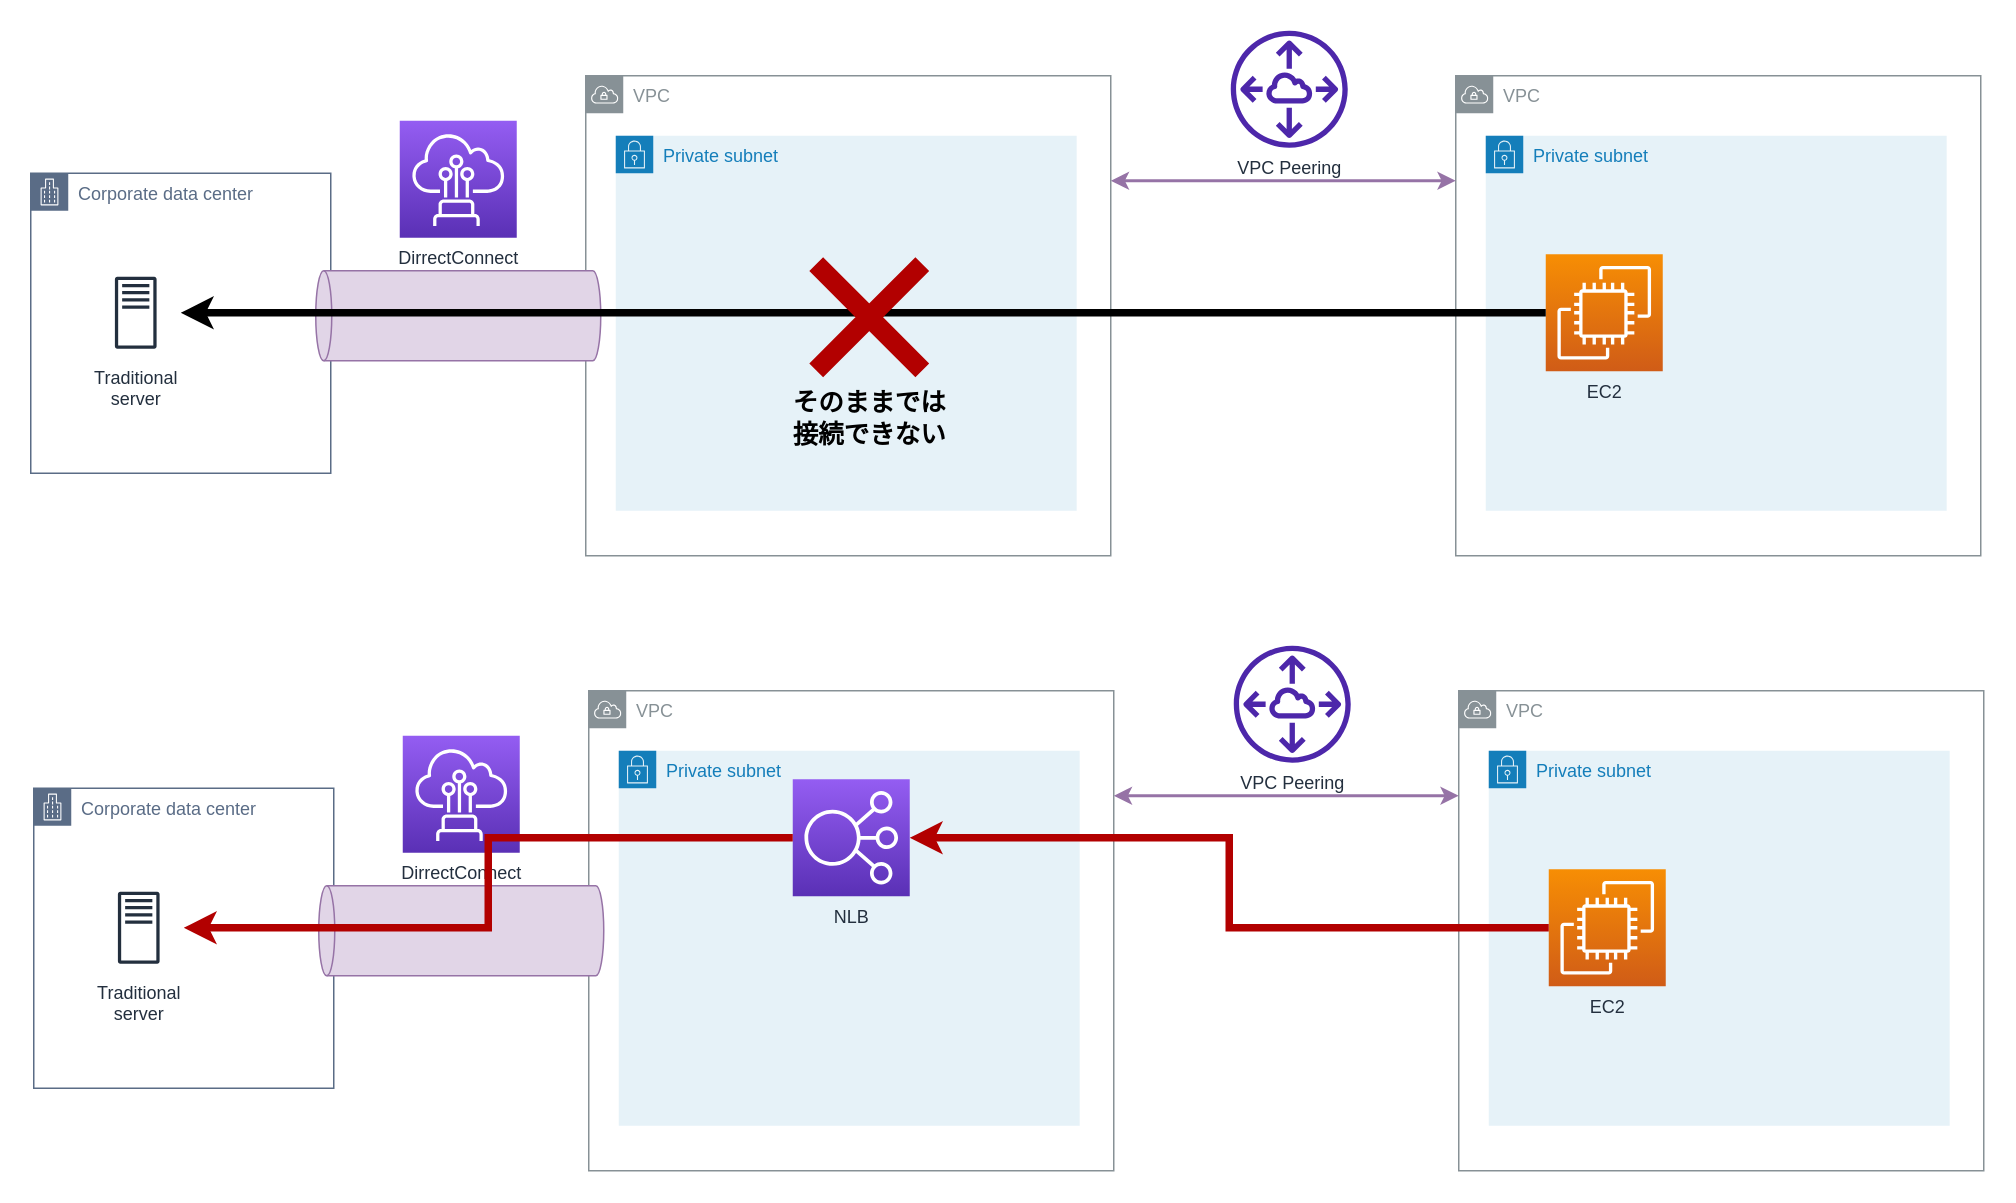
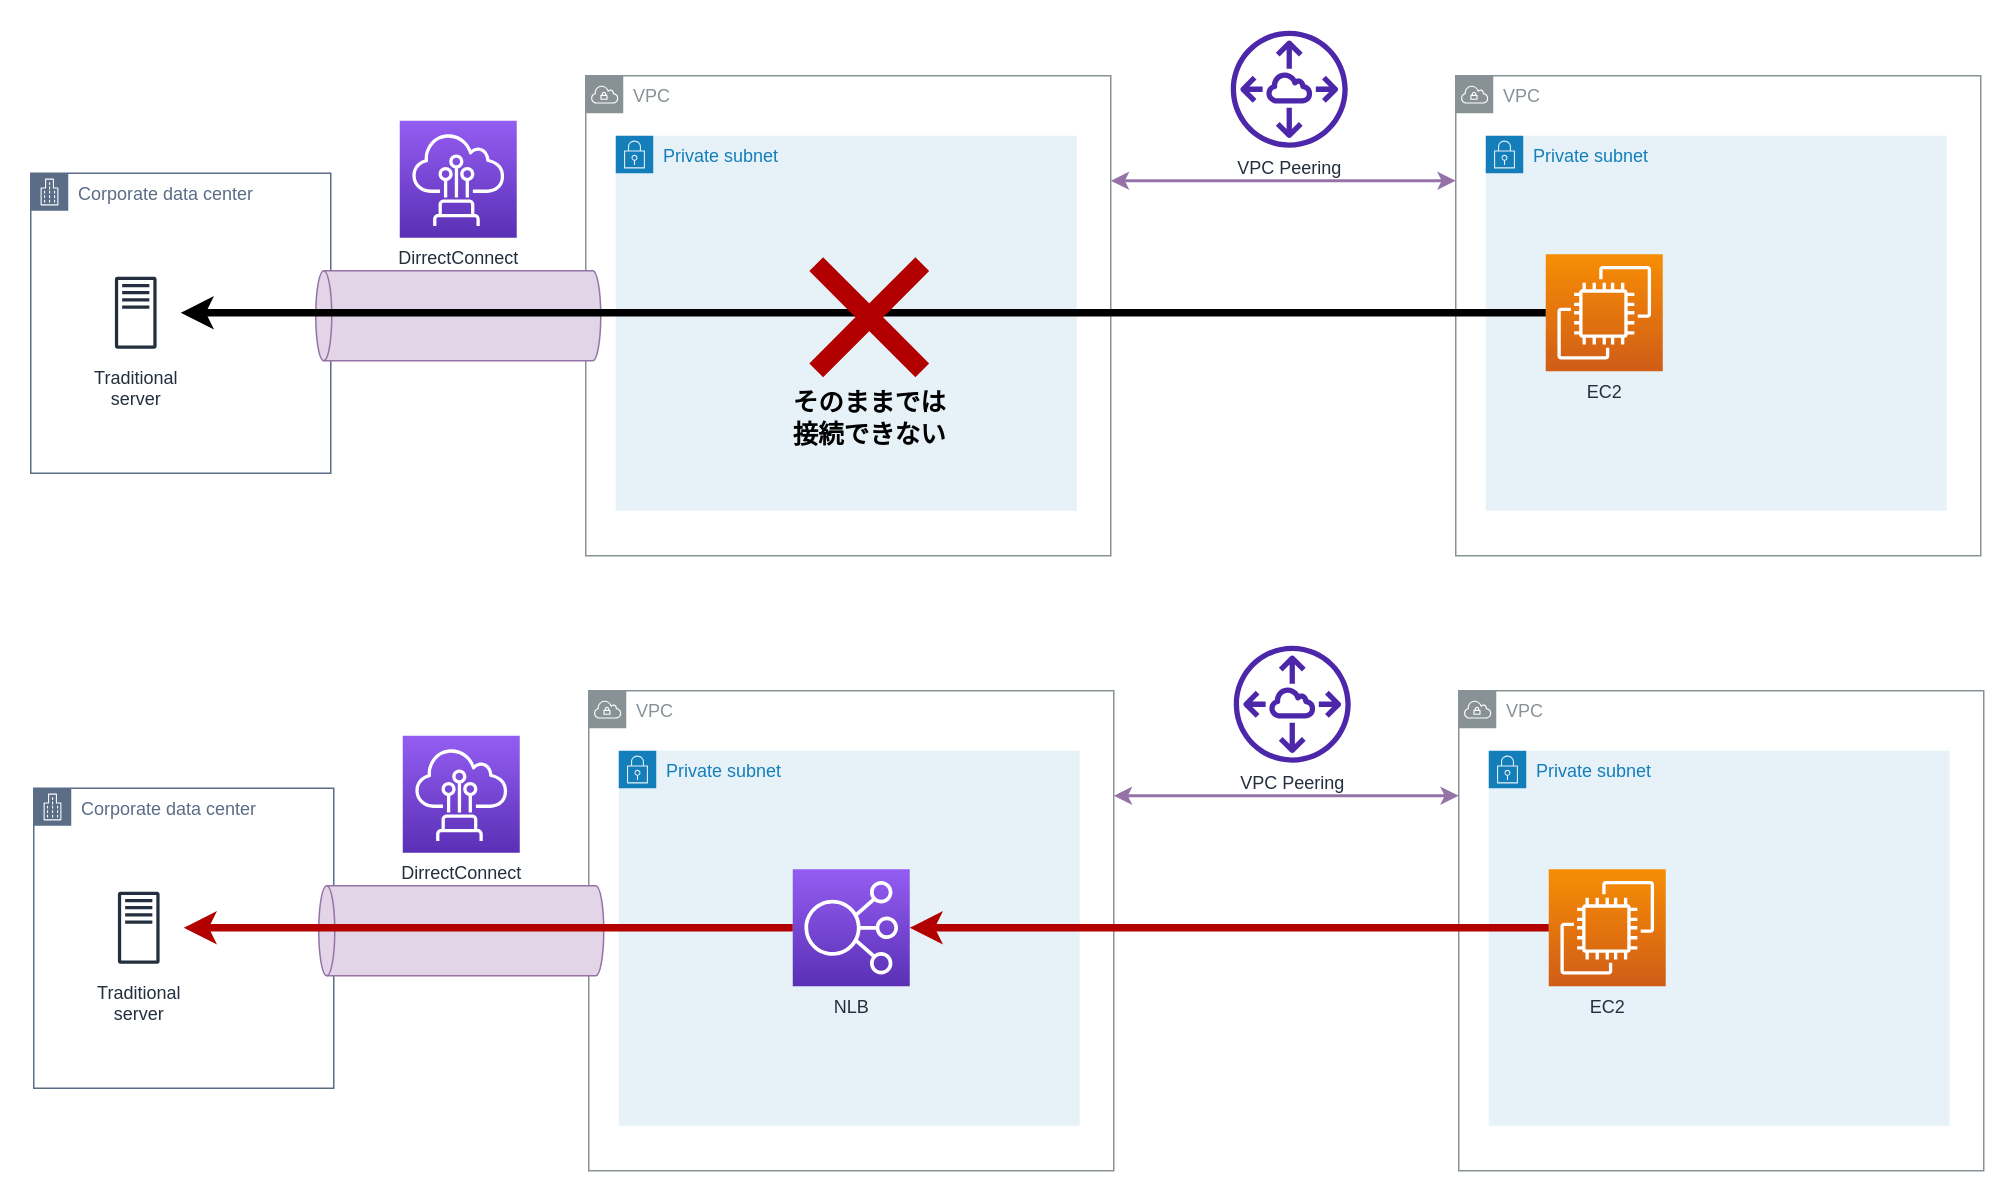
node "NLB": moved (851, 838) -> (851, 928)
